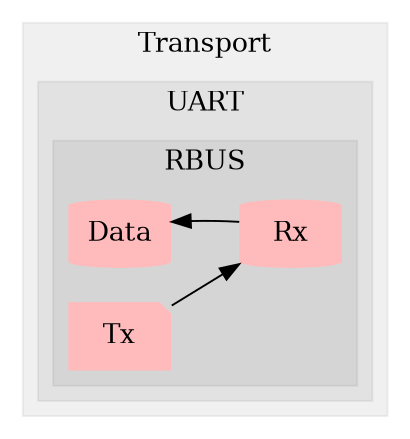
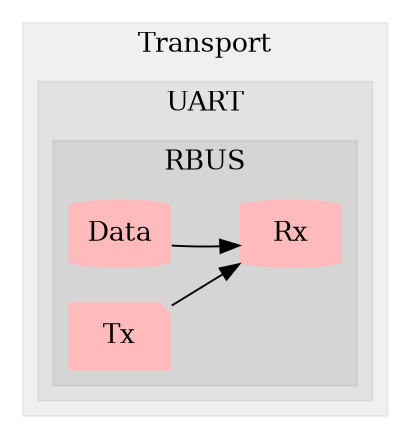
edge "Rx" -> "Data": reversed
